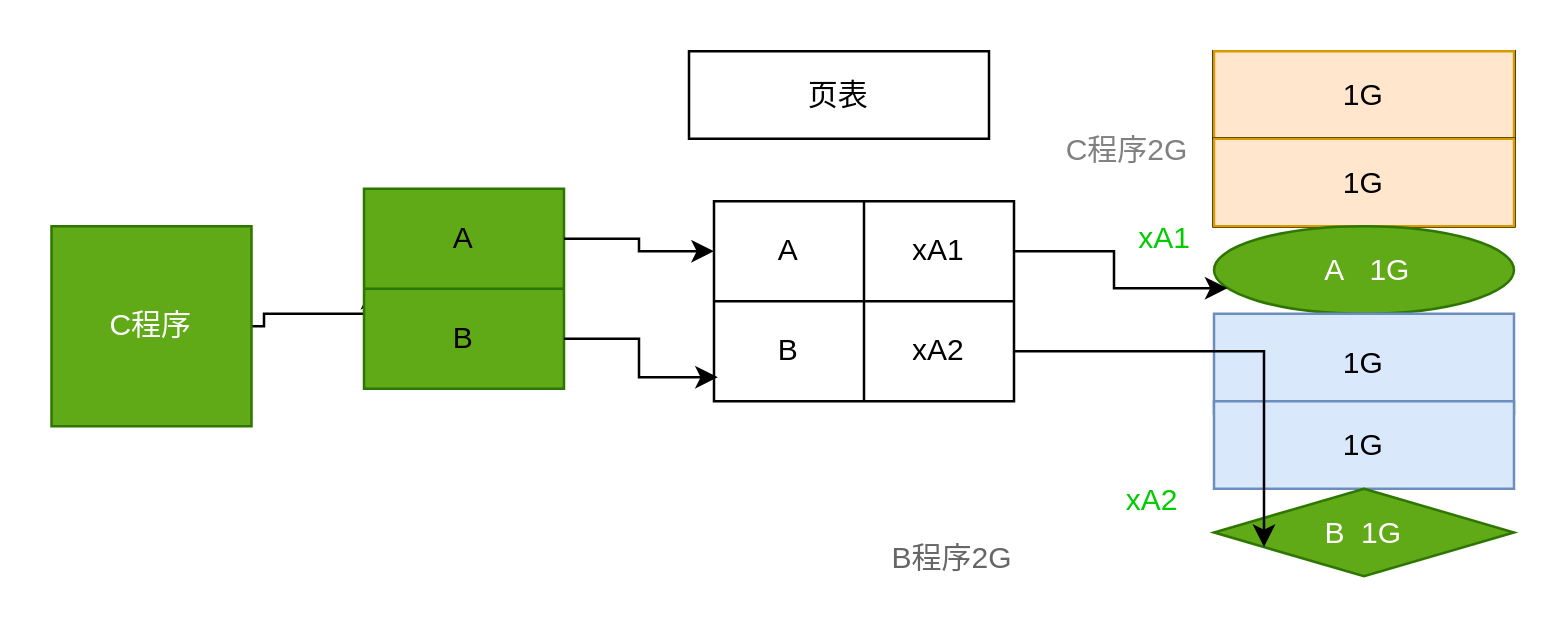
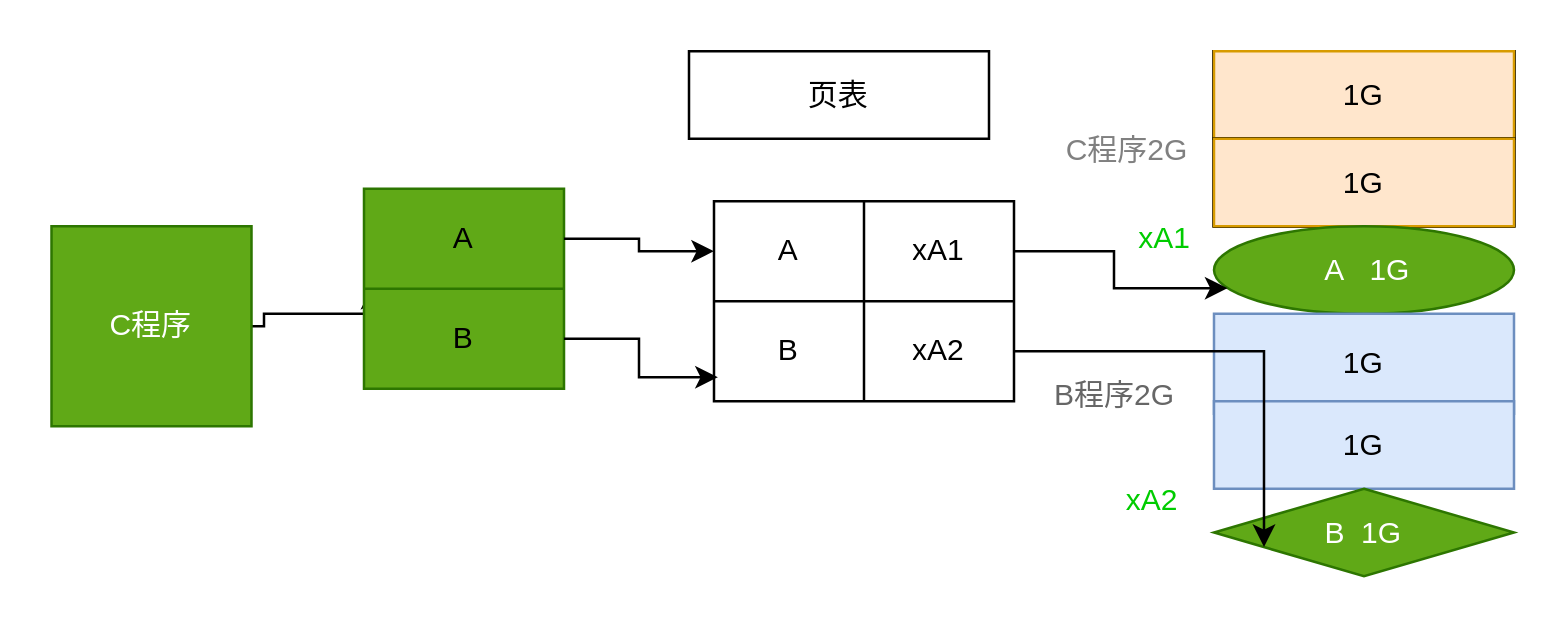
node "B程序2G": moved (951, 559) -> (1114, 396)
